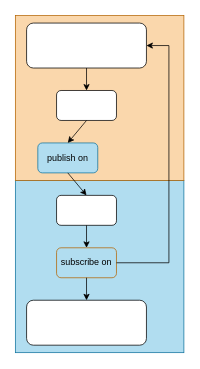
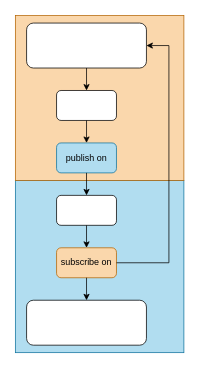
node "publish on": moved (68, 158) -> (87, 158)
node "subscribe on": fillcolor #b1ddf0 -> #fad7ac
